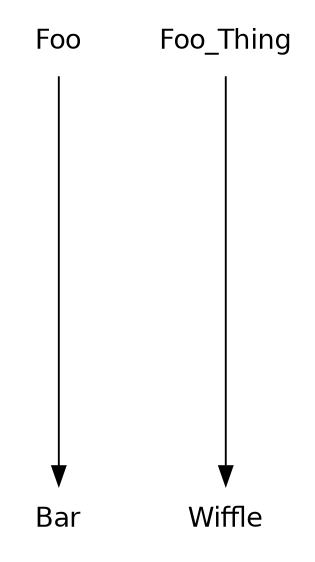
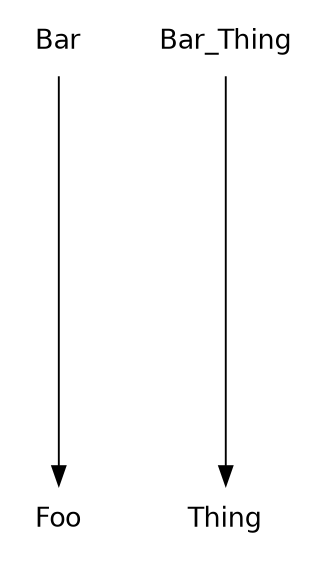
node "Foo_Thing": label "Foo_Thing" -> "Bar_Thing"
edge "Foo" -> "Bar": reversed
node "Wiffle": label "Wiffle" -> "Thing"
